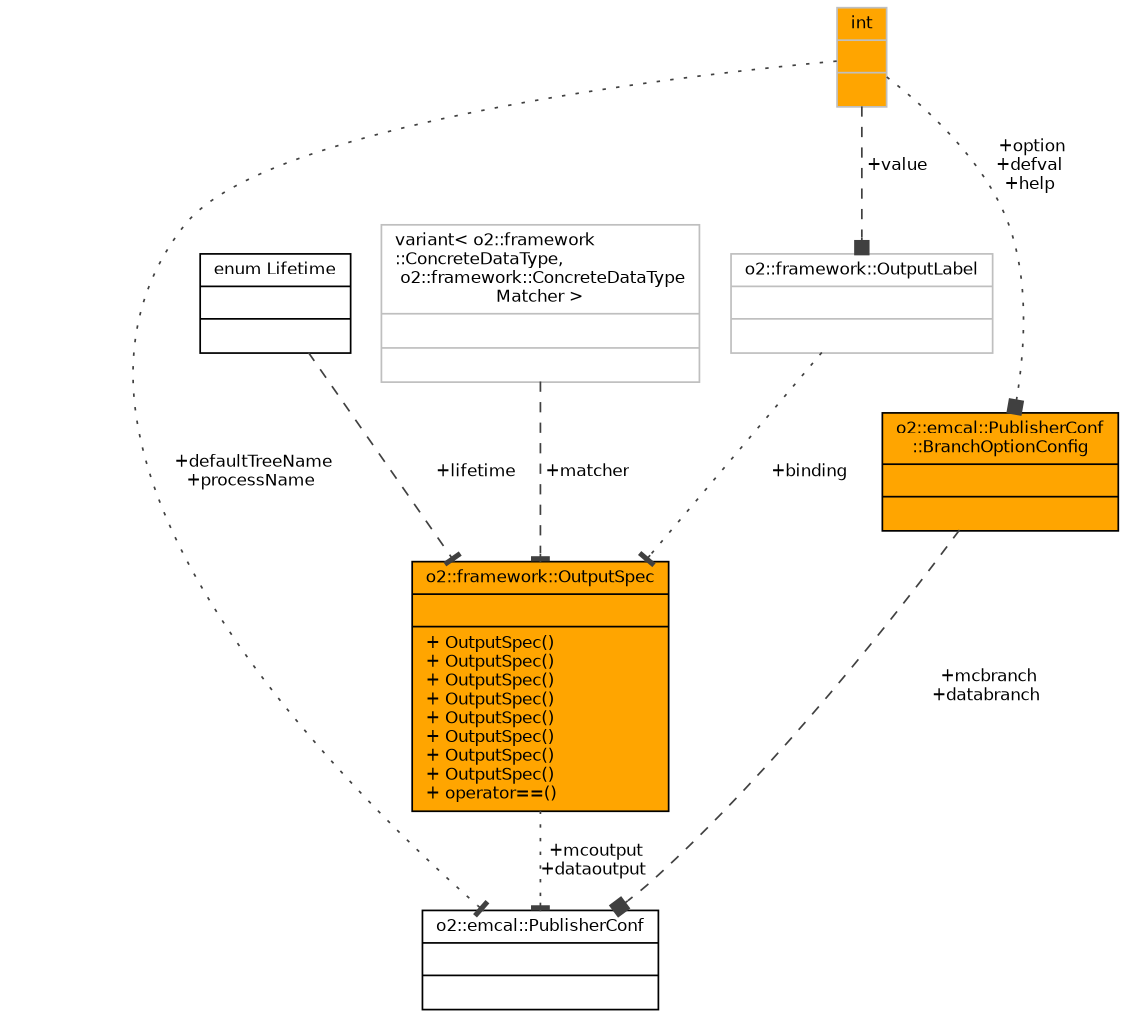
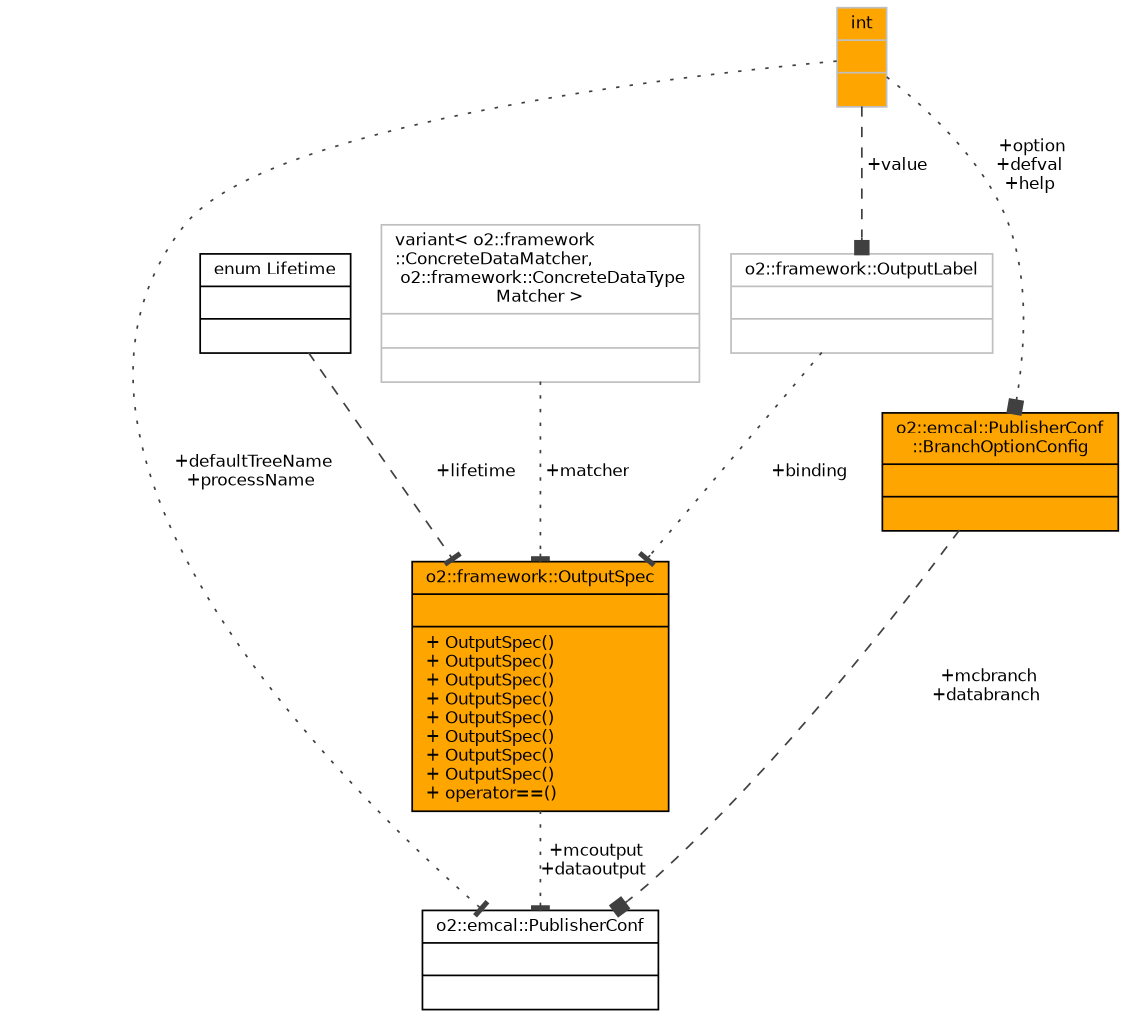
node "variant< o2::framework": text "::ConcreteDataType," -> "::ConcreteDataMatcher,"
edge "variant< o2::framework" -> "o2::framework::OutputSpec": style dashed -> dotted
